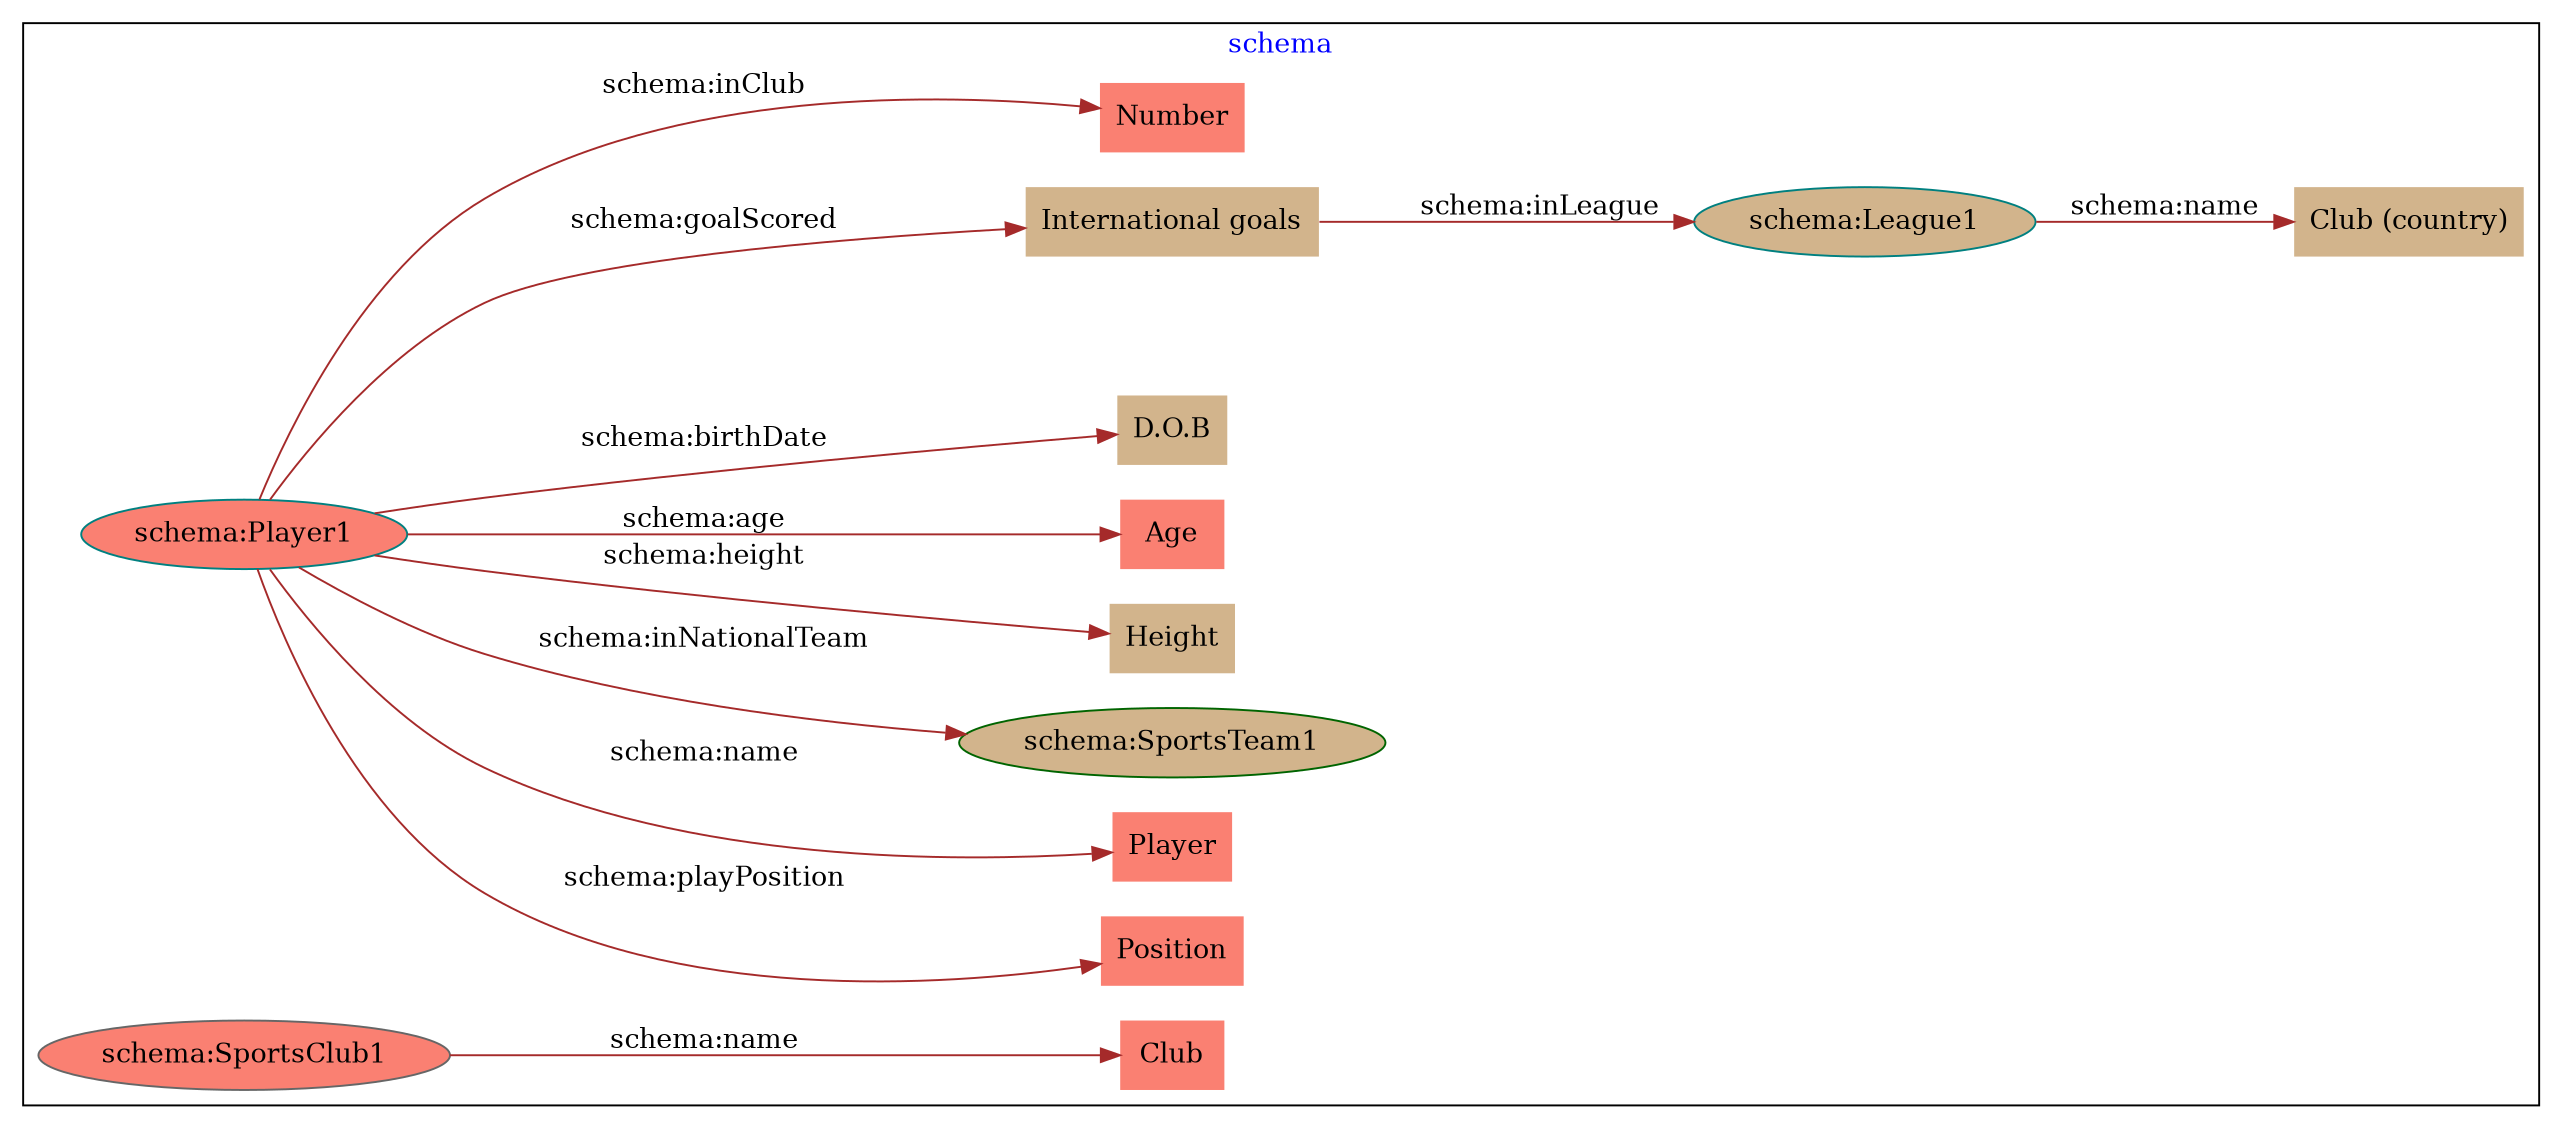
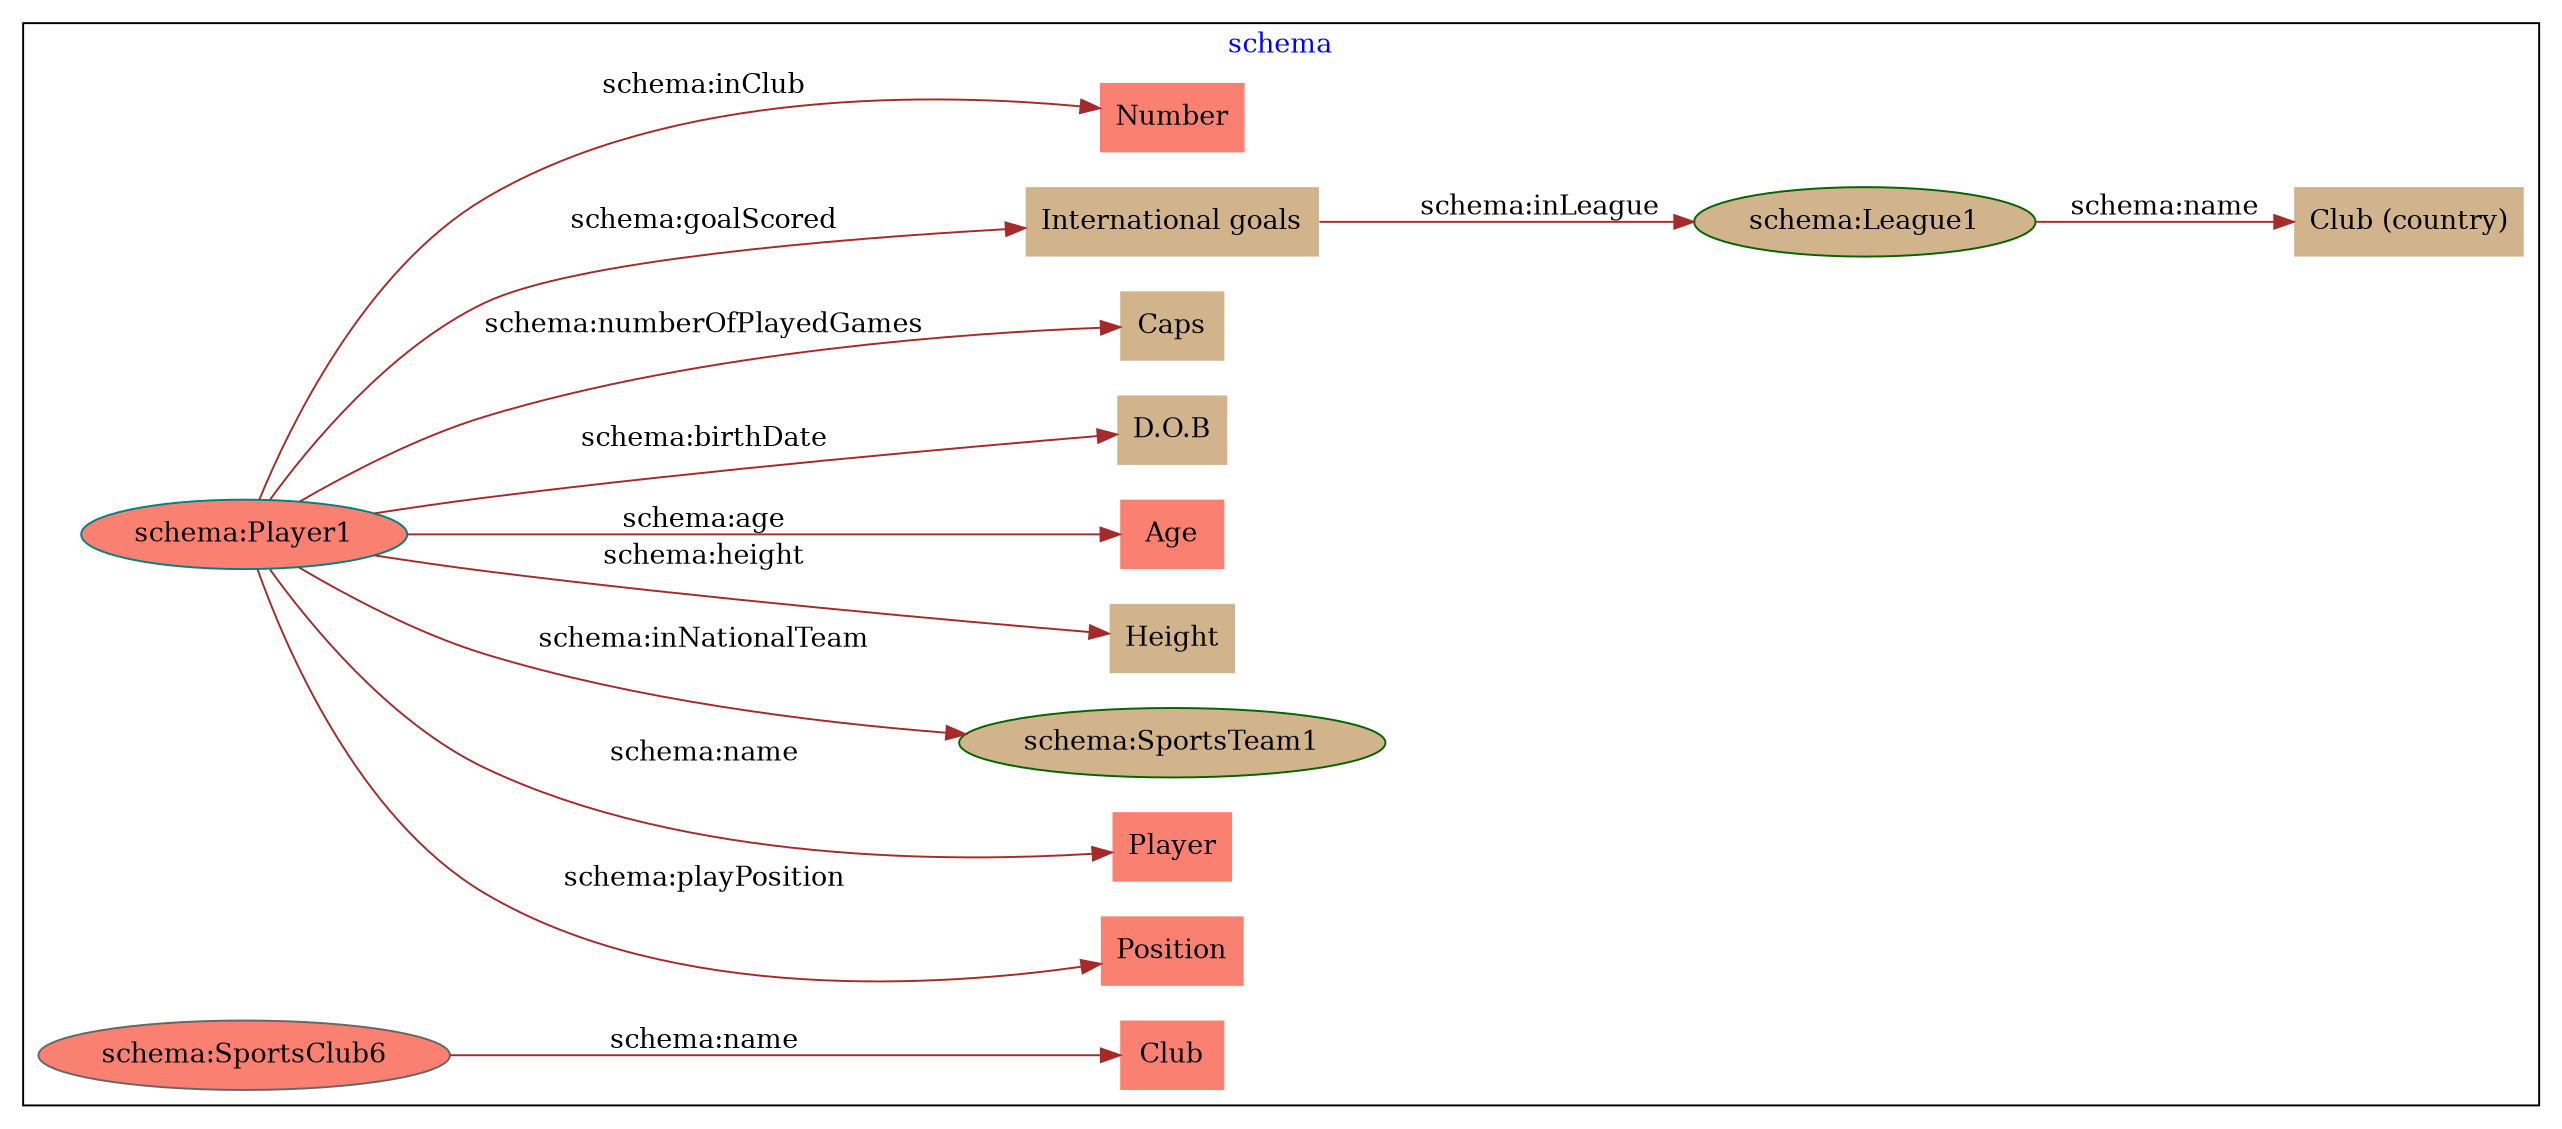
node "schema:League1": color teal -> darkgreen
node "Caps": added
node "schema:SportsClub1": label "schema:SportsClub1" -> "schema:SportsClub6"
